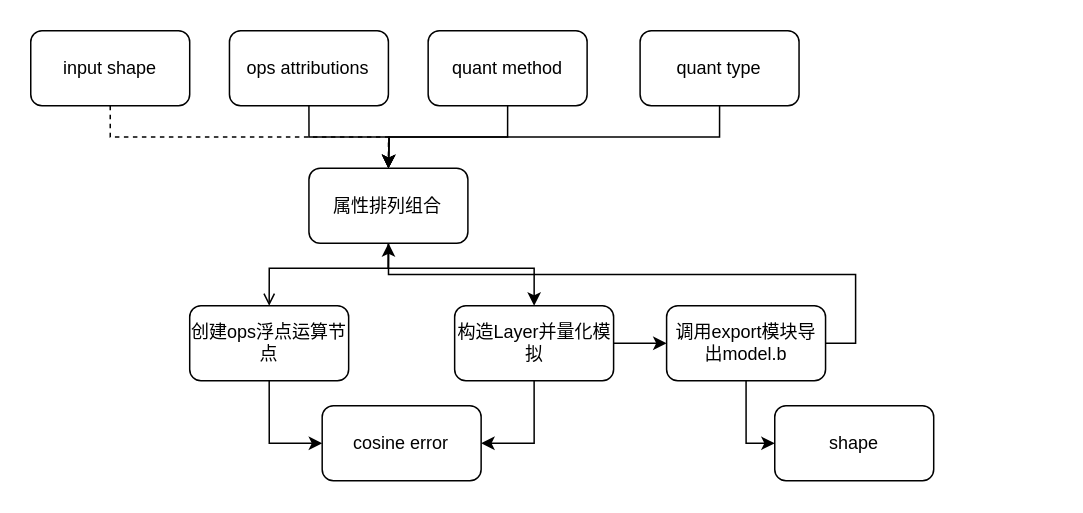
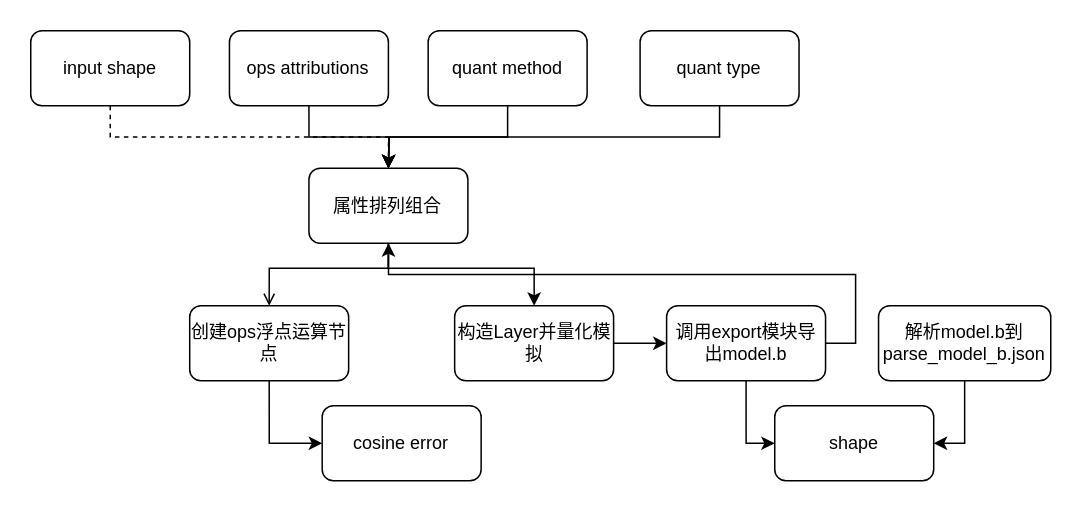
node "解析model.b到parse_model_b.json": added
edge "解析model.b到parse_model_b.json" -> "shape": added
edge "构造Layer并量化模拟" -> "cosine error": removed
